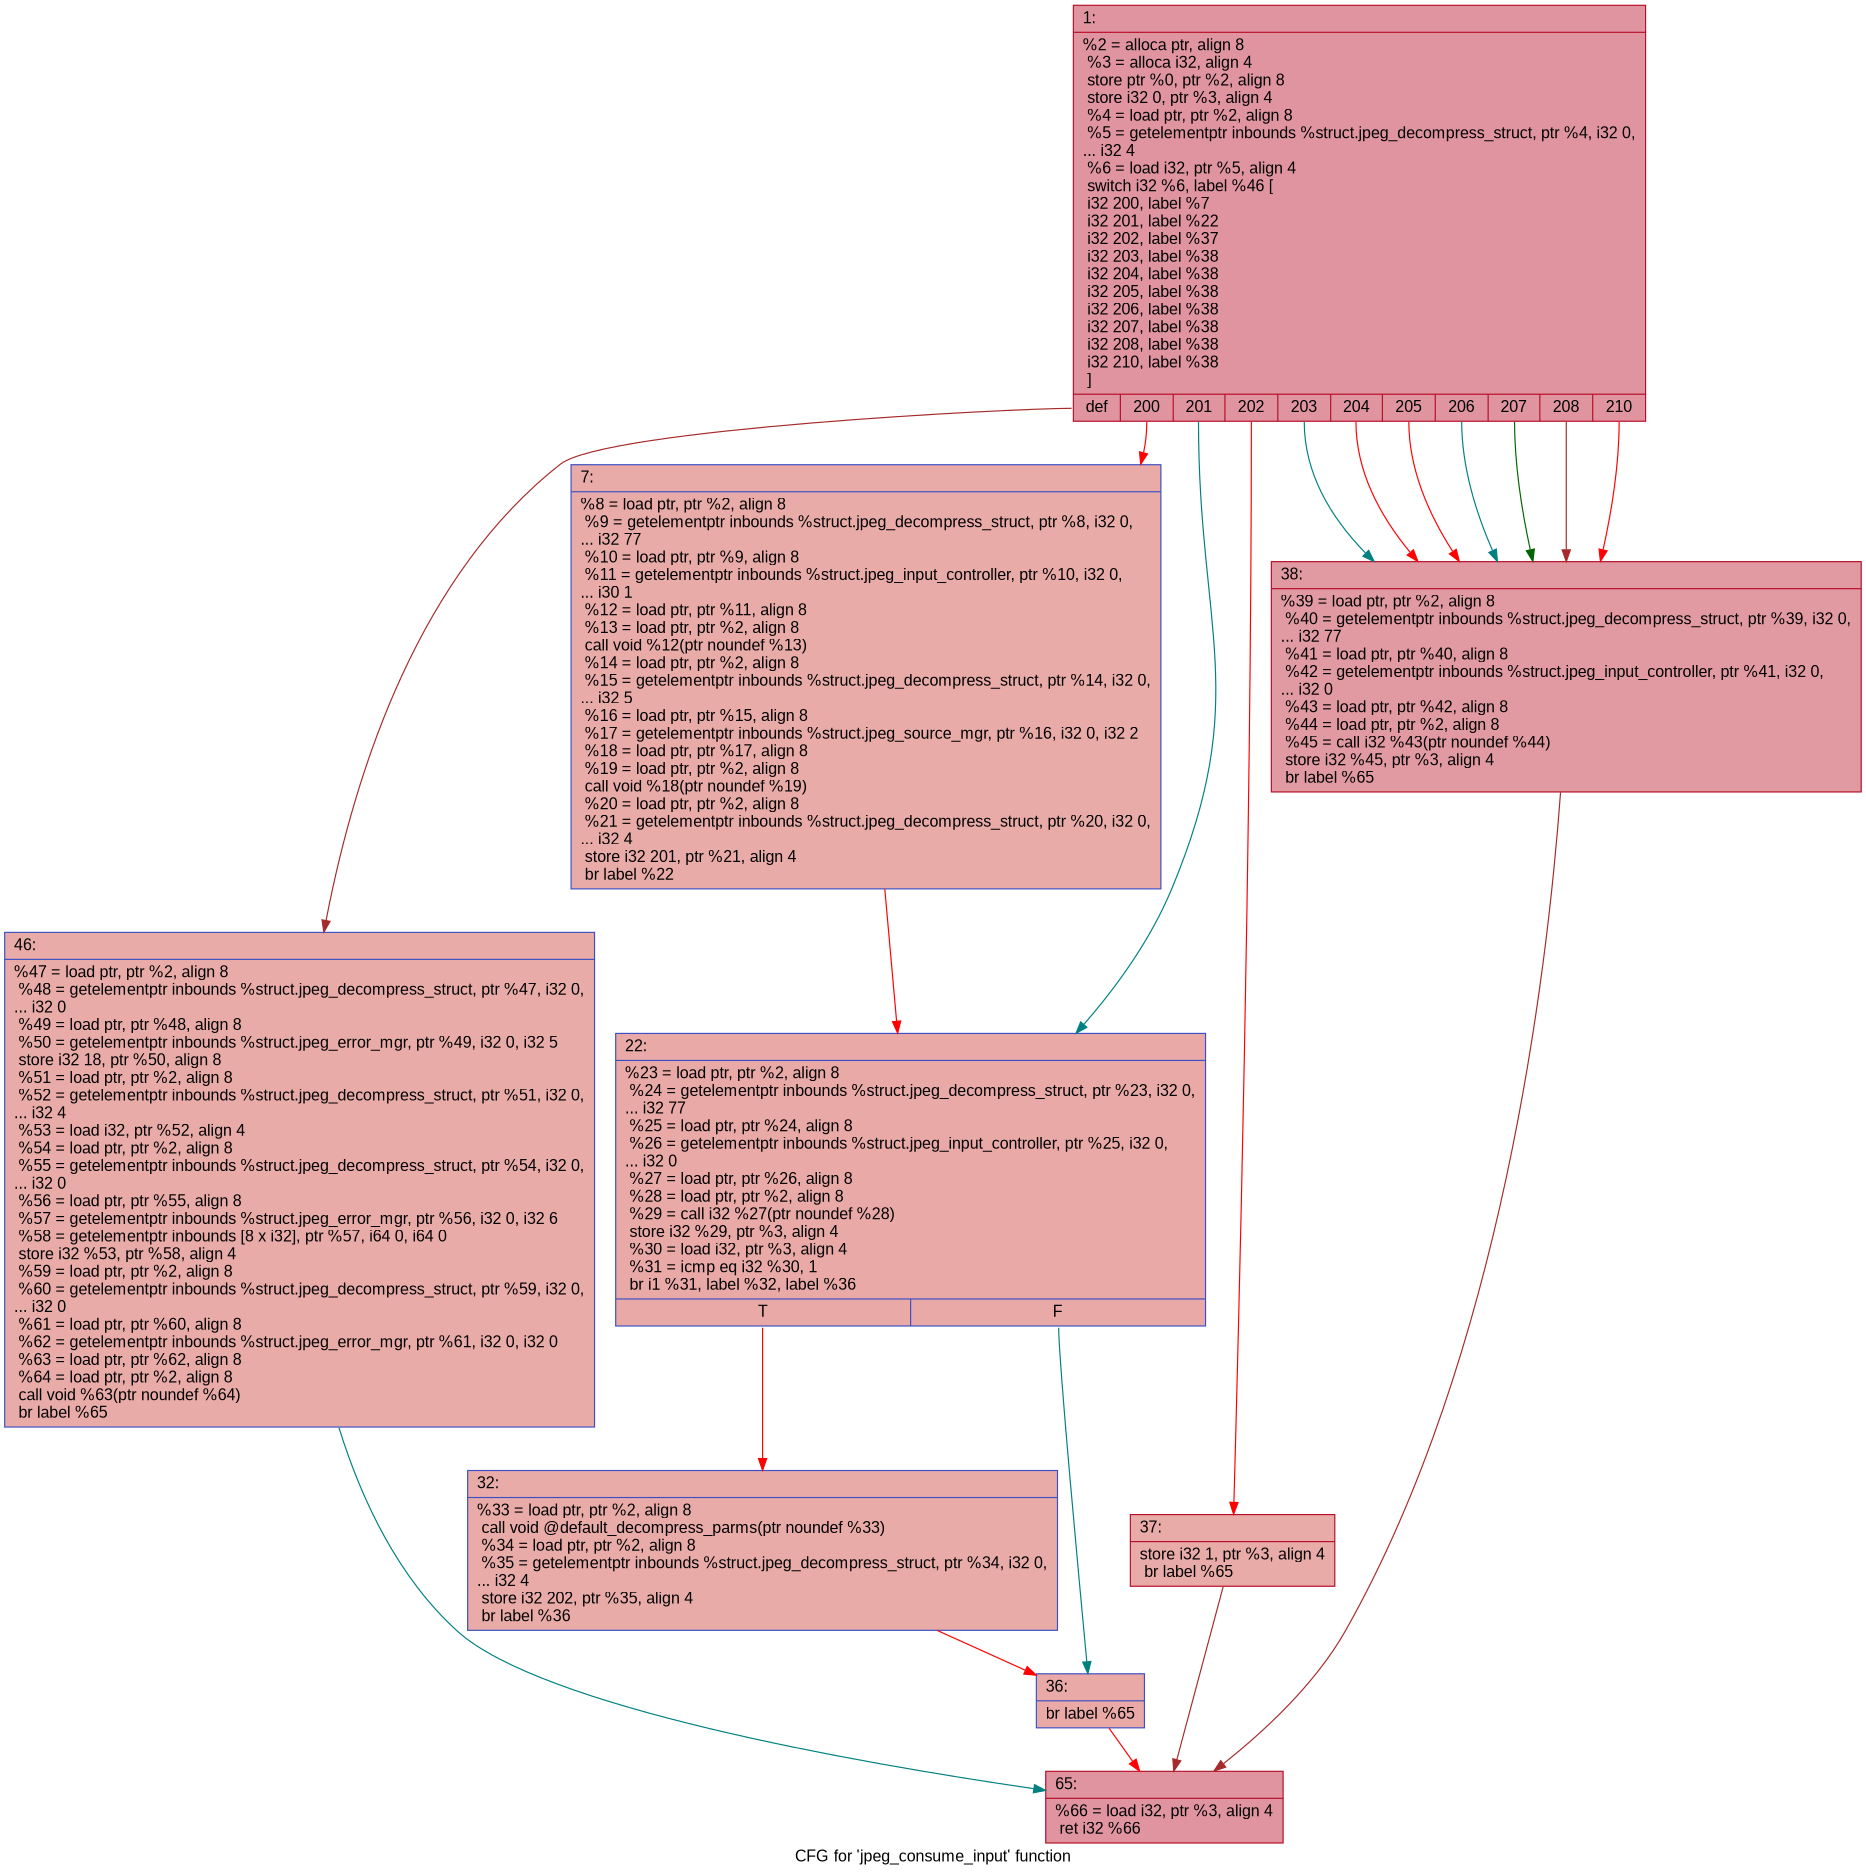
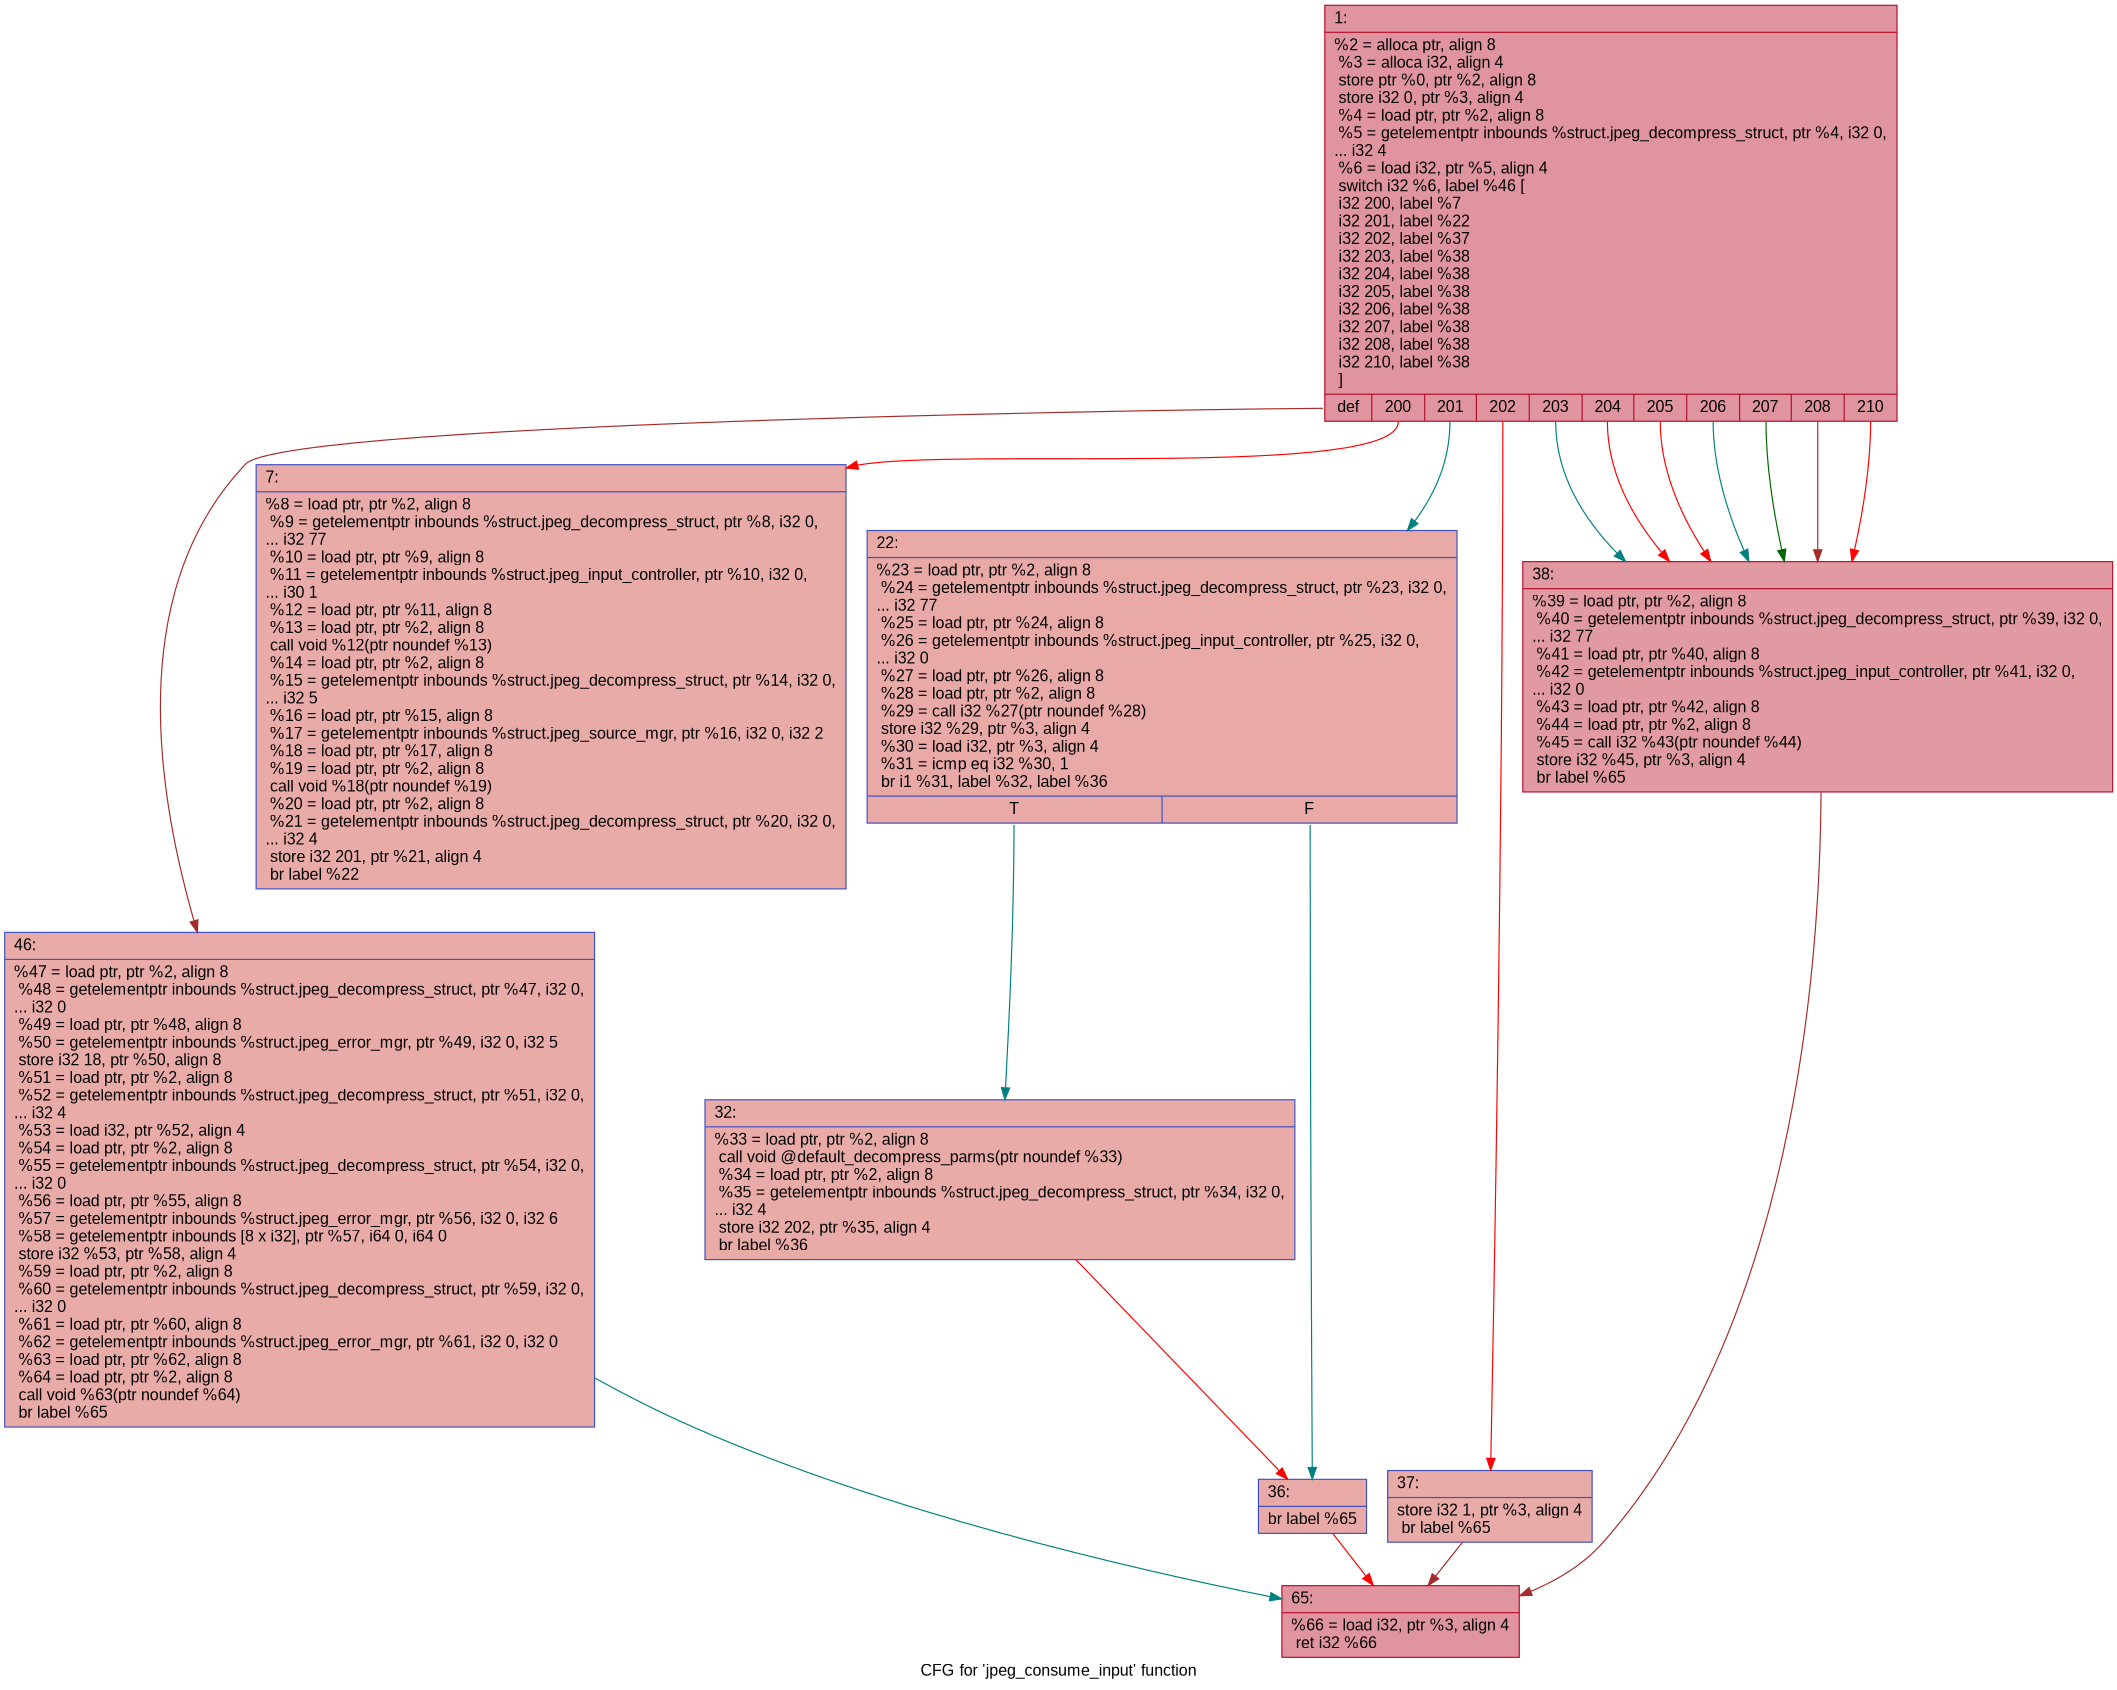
edge "7:" -> "22:": removed
edge "22:" -> "32:": color red -> teal
node "37:": color #b70d28ff -> #3d50c3ff
